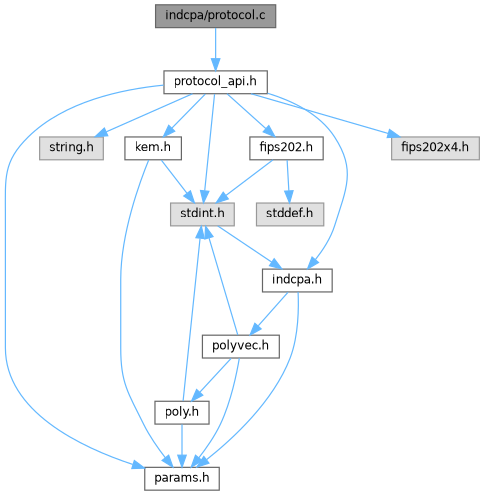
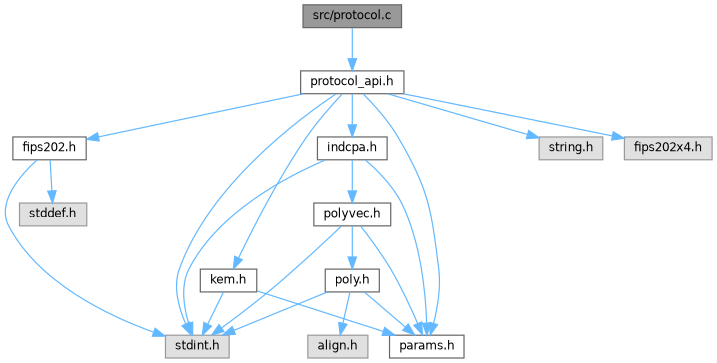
node "indcpa/protocol.c": label "indcpa/protocol.c" -> "src/protocol.c"
edge "stdint.h" -> "indcpa.h": reversed
node "align.h": added
